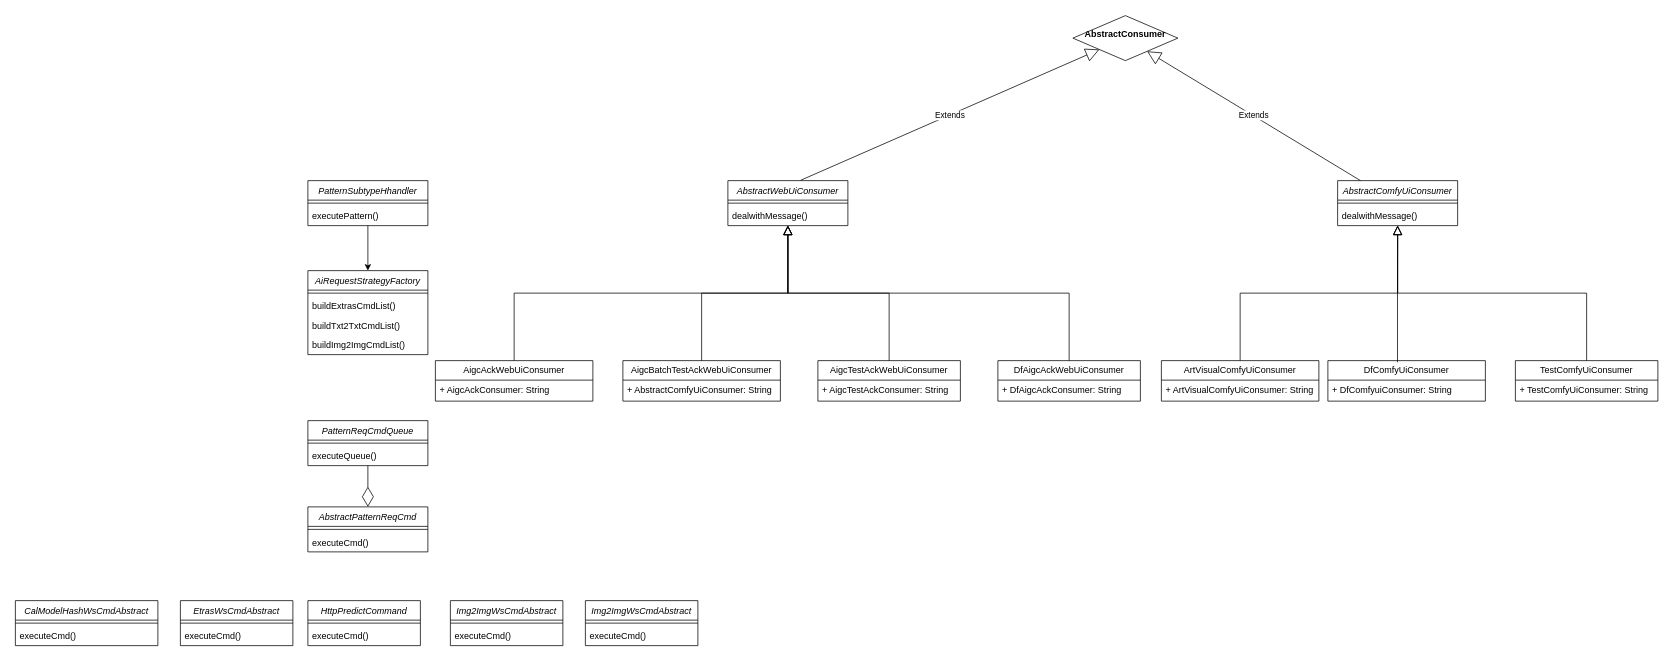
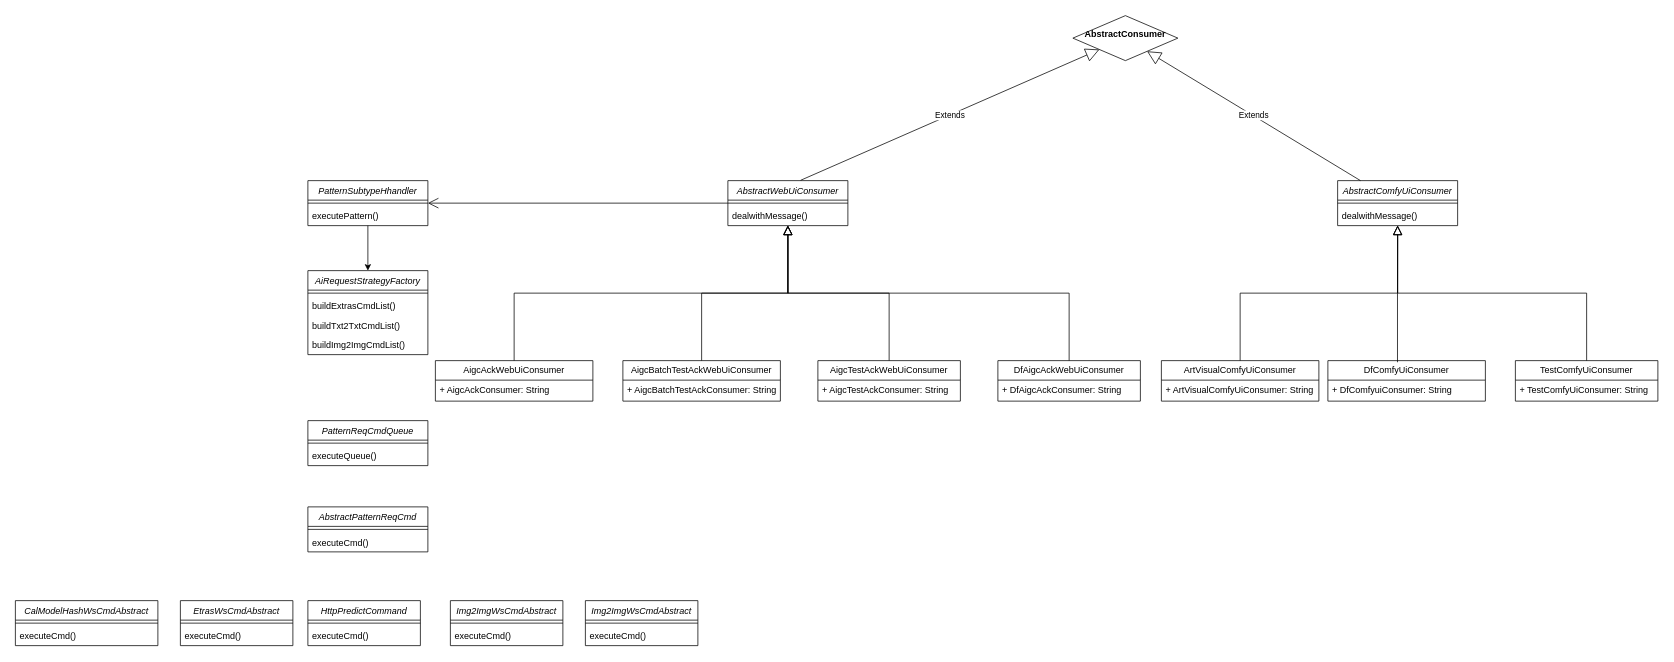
edge "AbstractWebUiConsumer" -> "PatternSubtypeHhandler": added
node "+ AbstractComfyUiConsumer: String": label "+ AbstractComfyUiConsumer: String" -> "+ AigcBatchTestAckConsumer: String"
edge "PatternReqCmdQueue" -> "AbstractPatternReqCmd": removed
